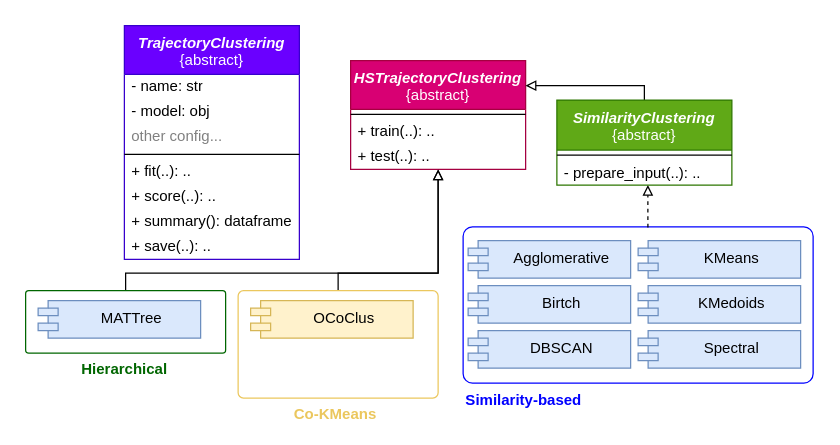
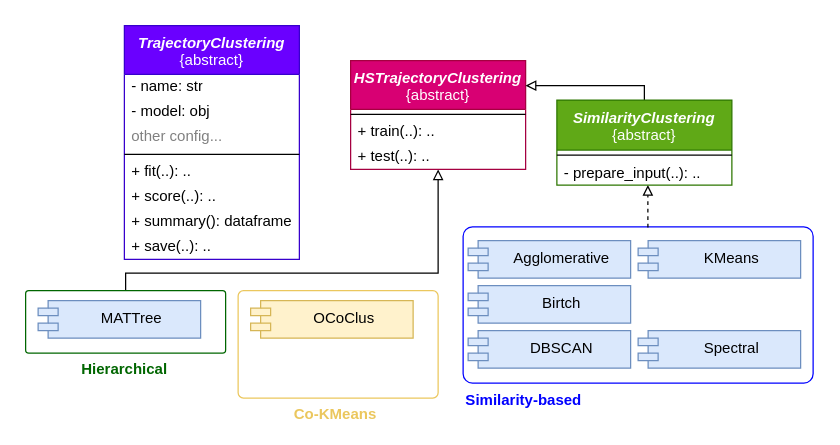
edge "Co-KMeans" -> "HSTrajectoryClustering {abstract}": removed
node "KMedoids": removed
